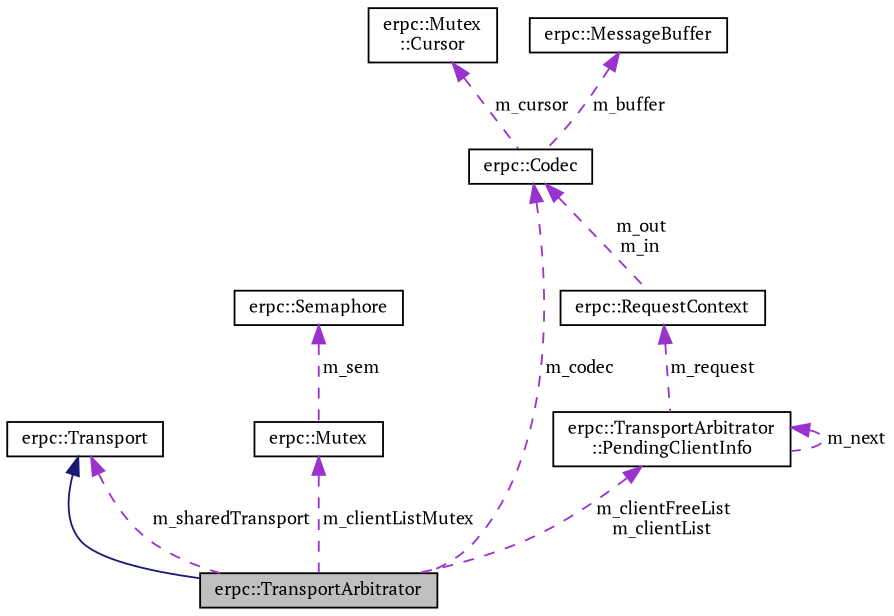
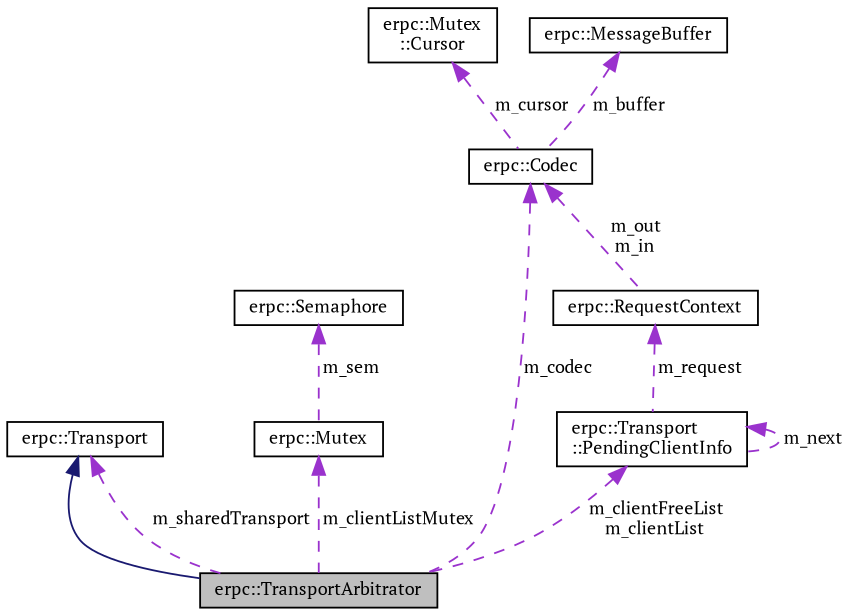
node "erpc::TransportArbitrator ::PendingClientInfo": label "erpc::TransportArbitrator ::PendingClientInfo" -> "erpc::Transport ::PendingClientInfo"
